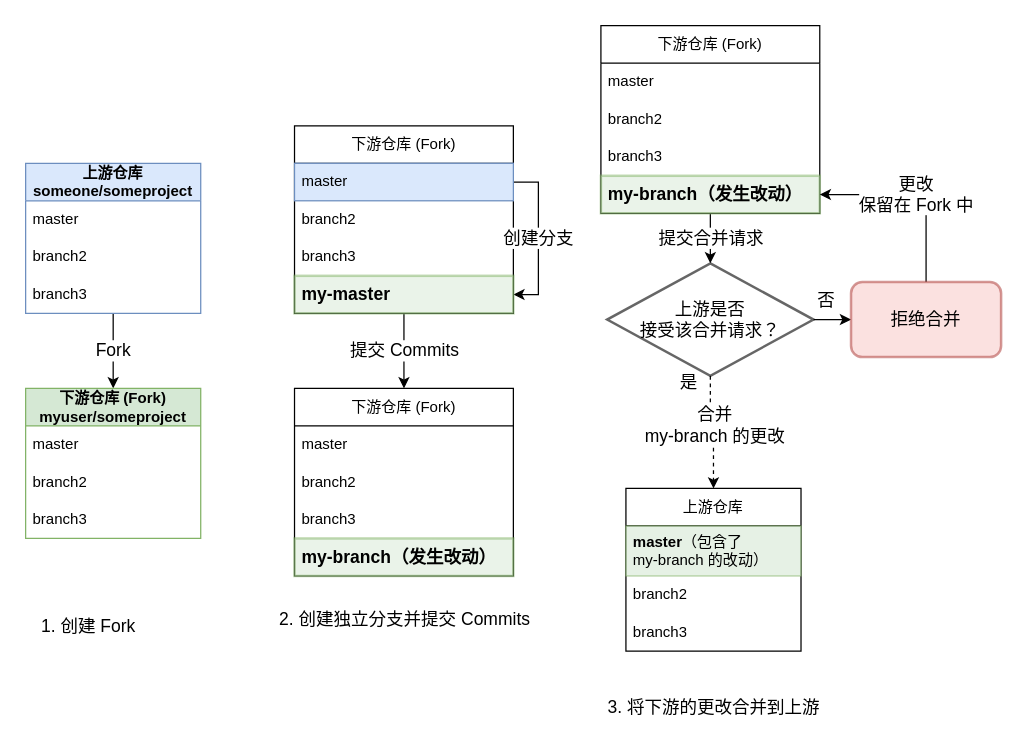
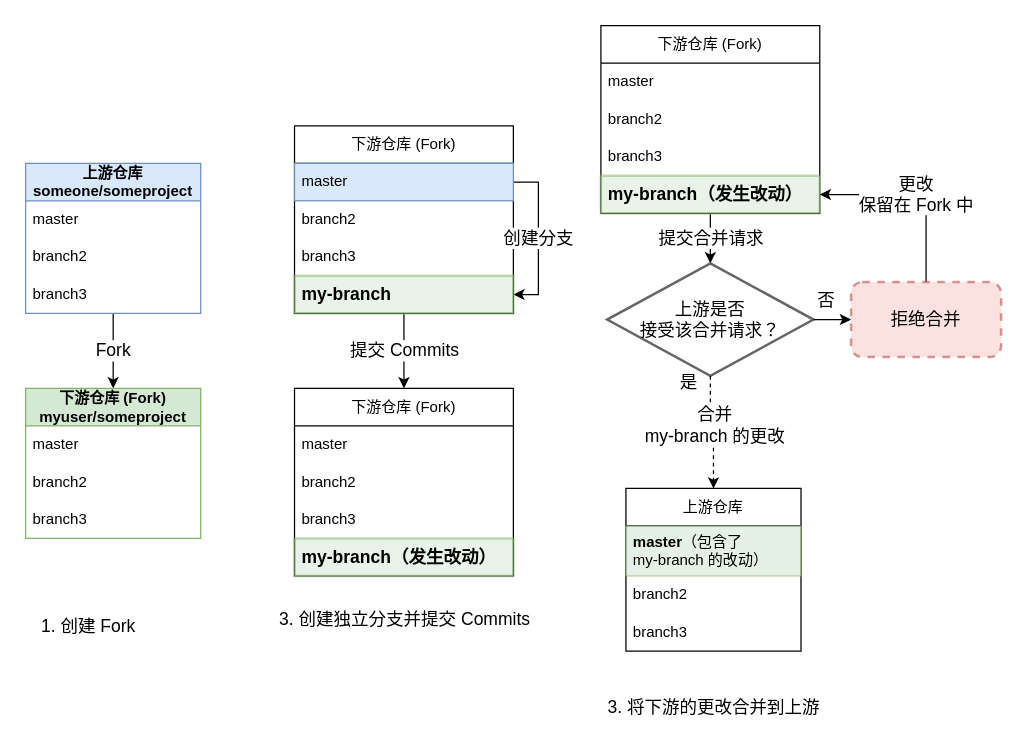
node "my-master": label "my-master" -> "my-branch"
node "拒绝合并": style solid -> dashed
node "2. 创建独立分支并提交 Commits": label "2. 创建独立分支并提交 Commits" -> "3. 创建独立分支并提交 Commits"
